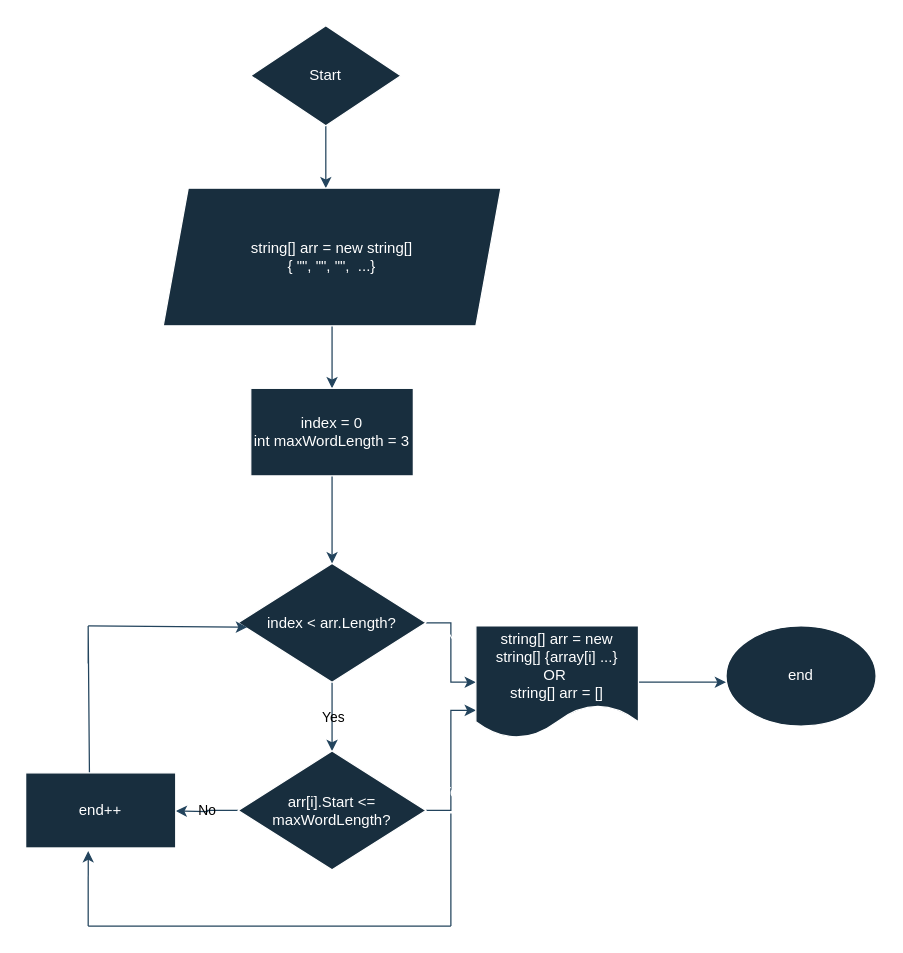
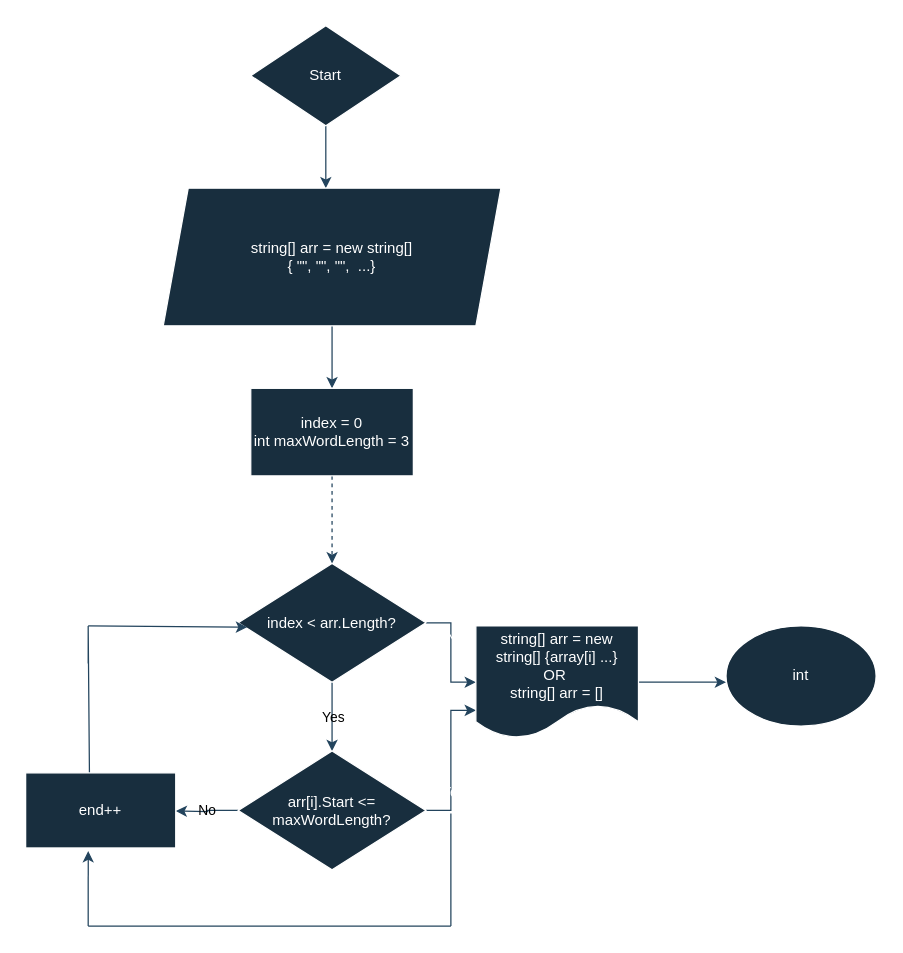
edge "index = 0 int maxWordLength = 3" -> "index < arr.Length?": style solid -> dashed
node "end": label "end" -> "int"
